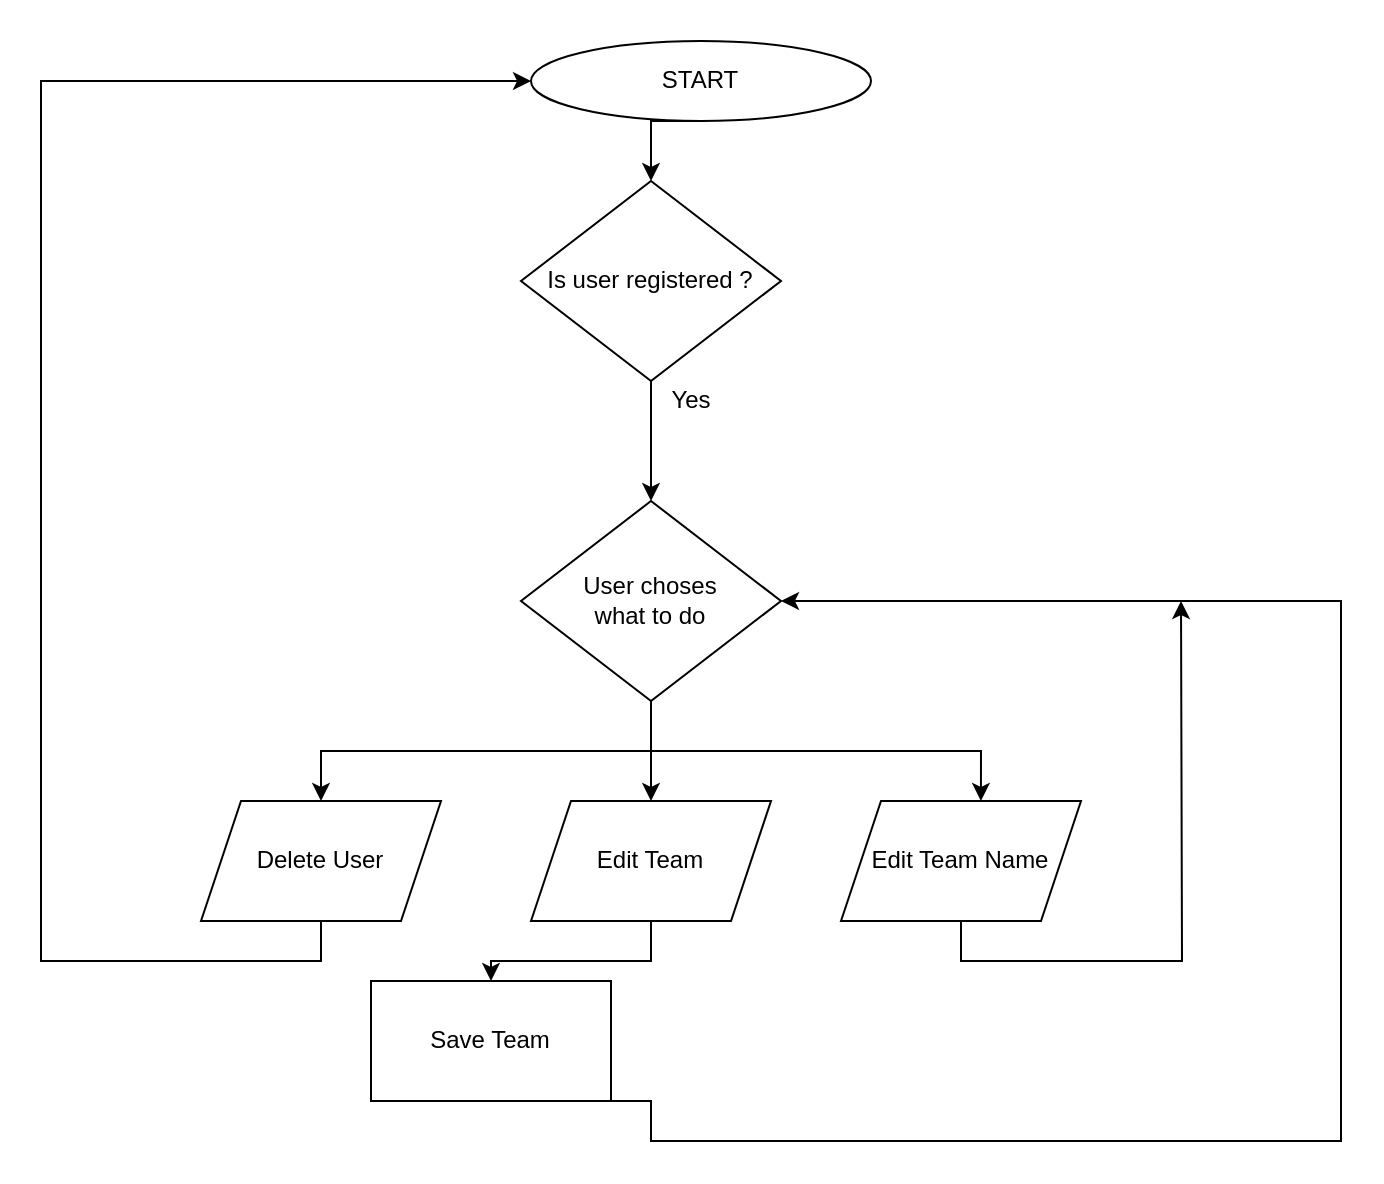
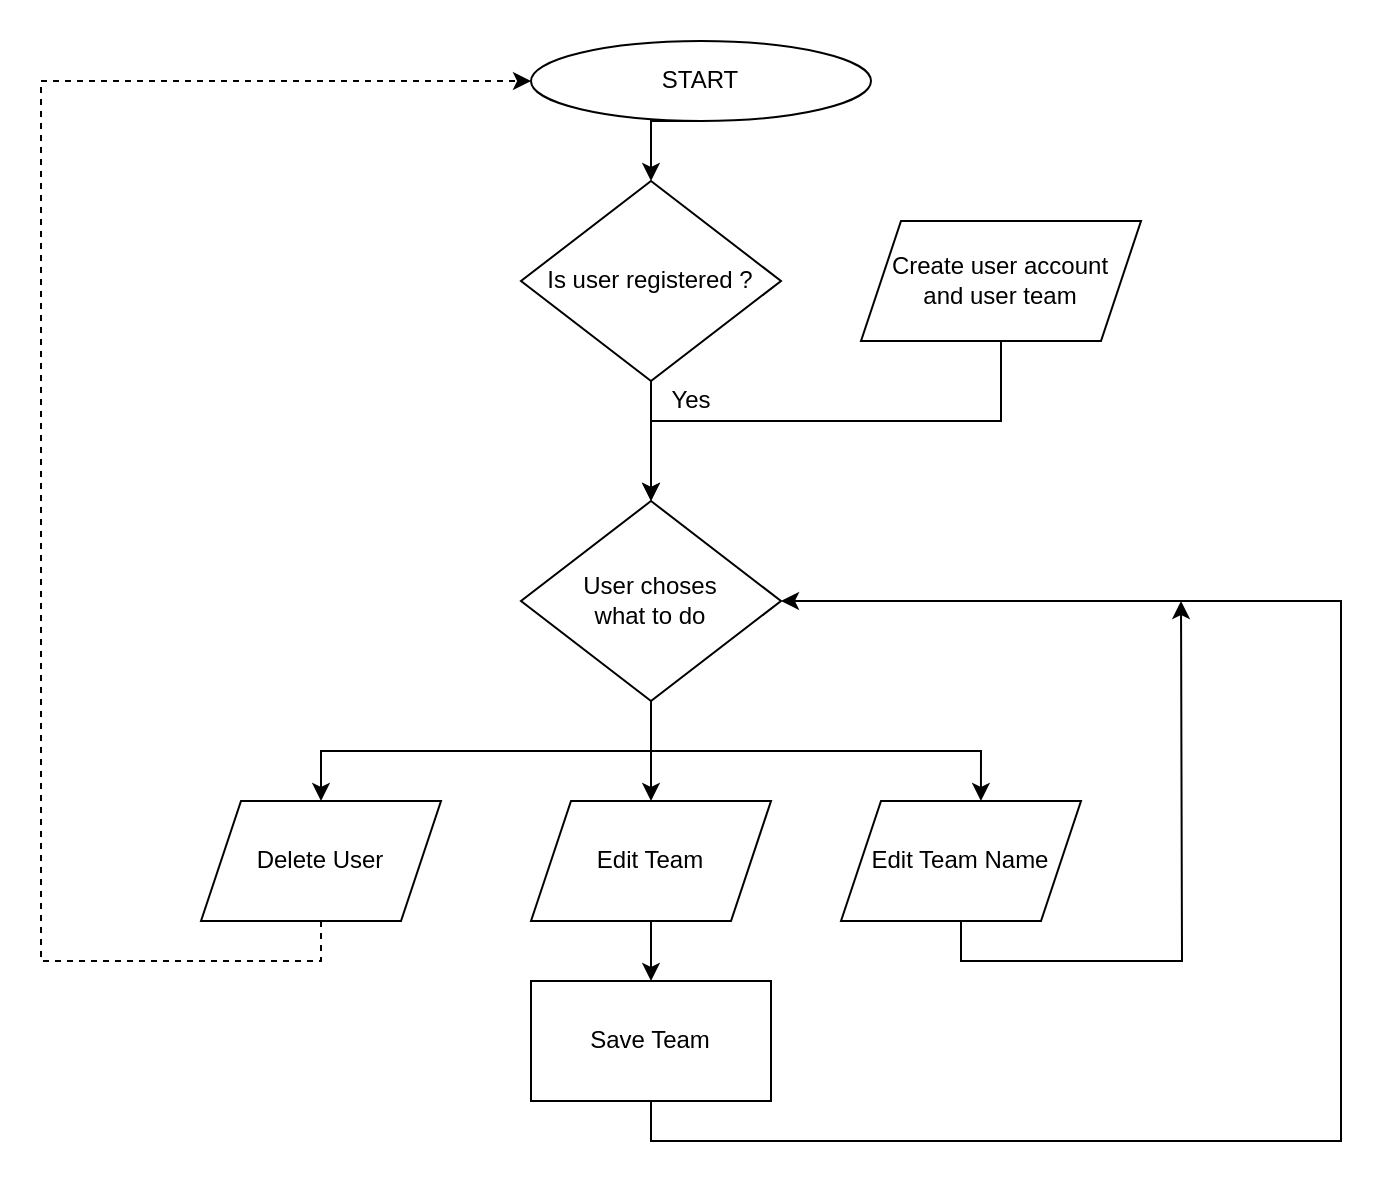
node "Create user account and user team": added
edge "Create user account and user team" -> "User choses what to do": added
edge "Delete User" -> "START": style solid -> dashed
node "Save Team": moved (491, 1041) -> (651, 1041)
